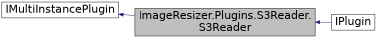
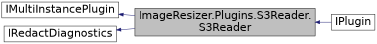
node "IRedactDiagnostics": added
